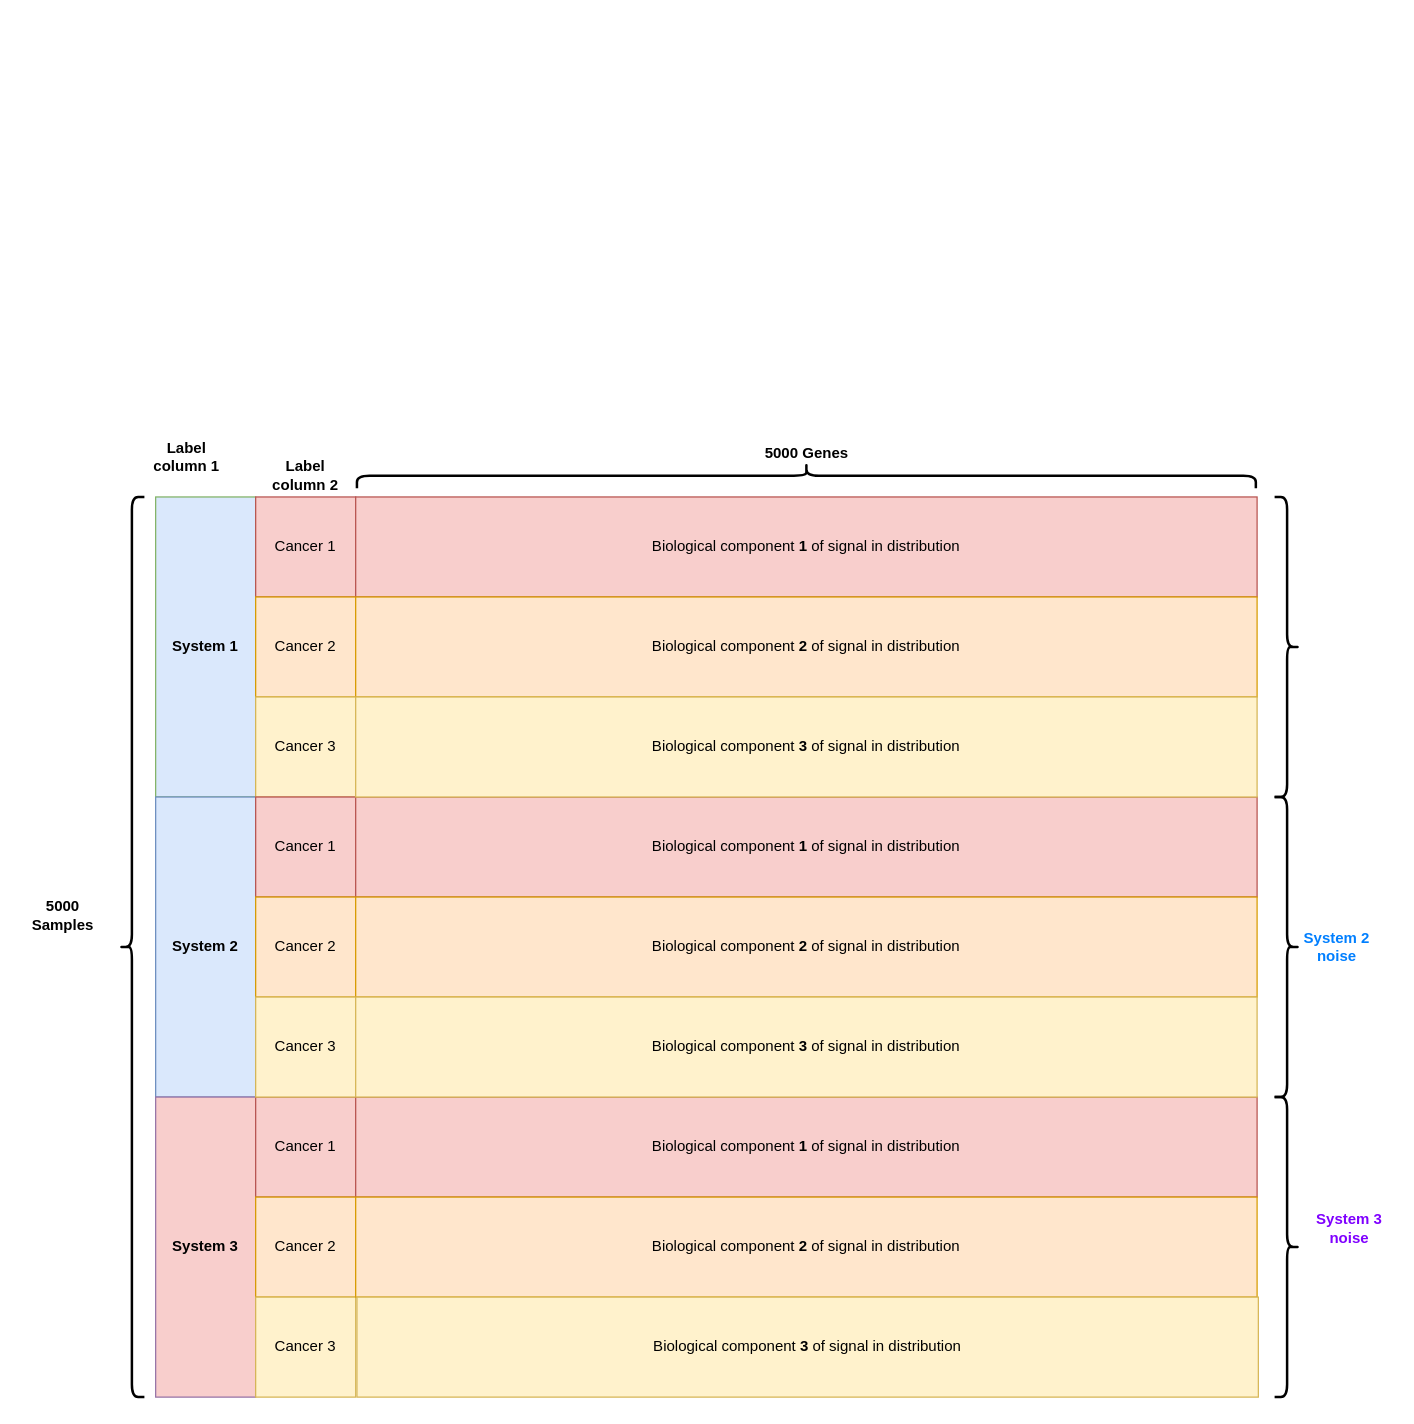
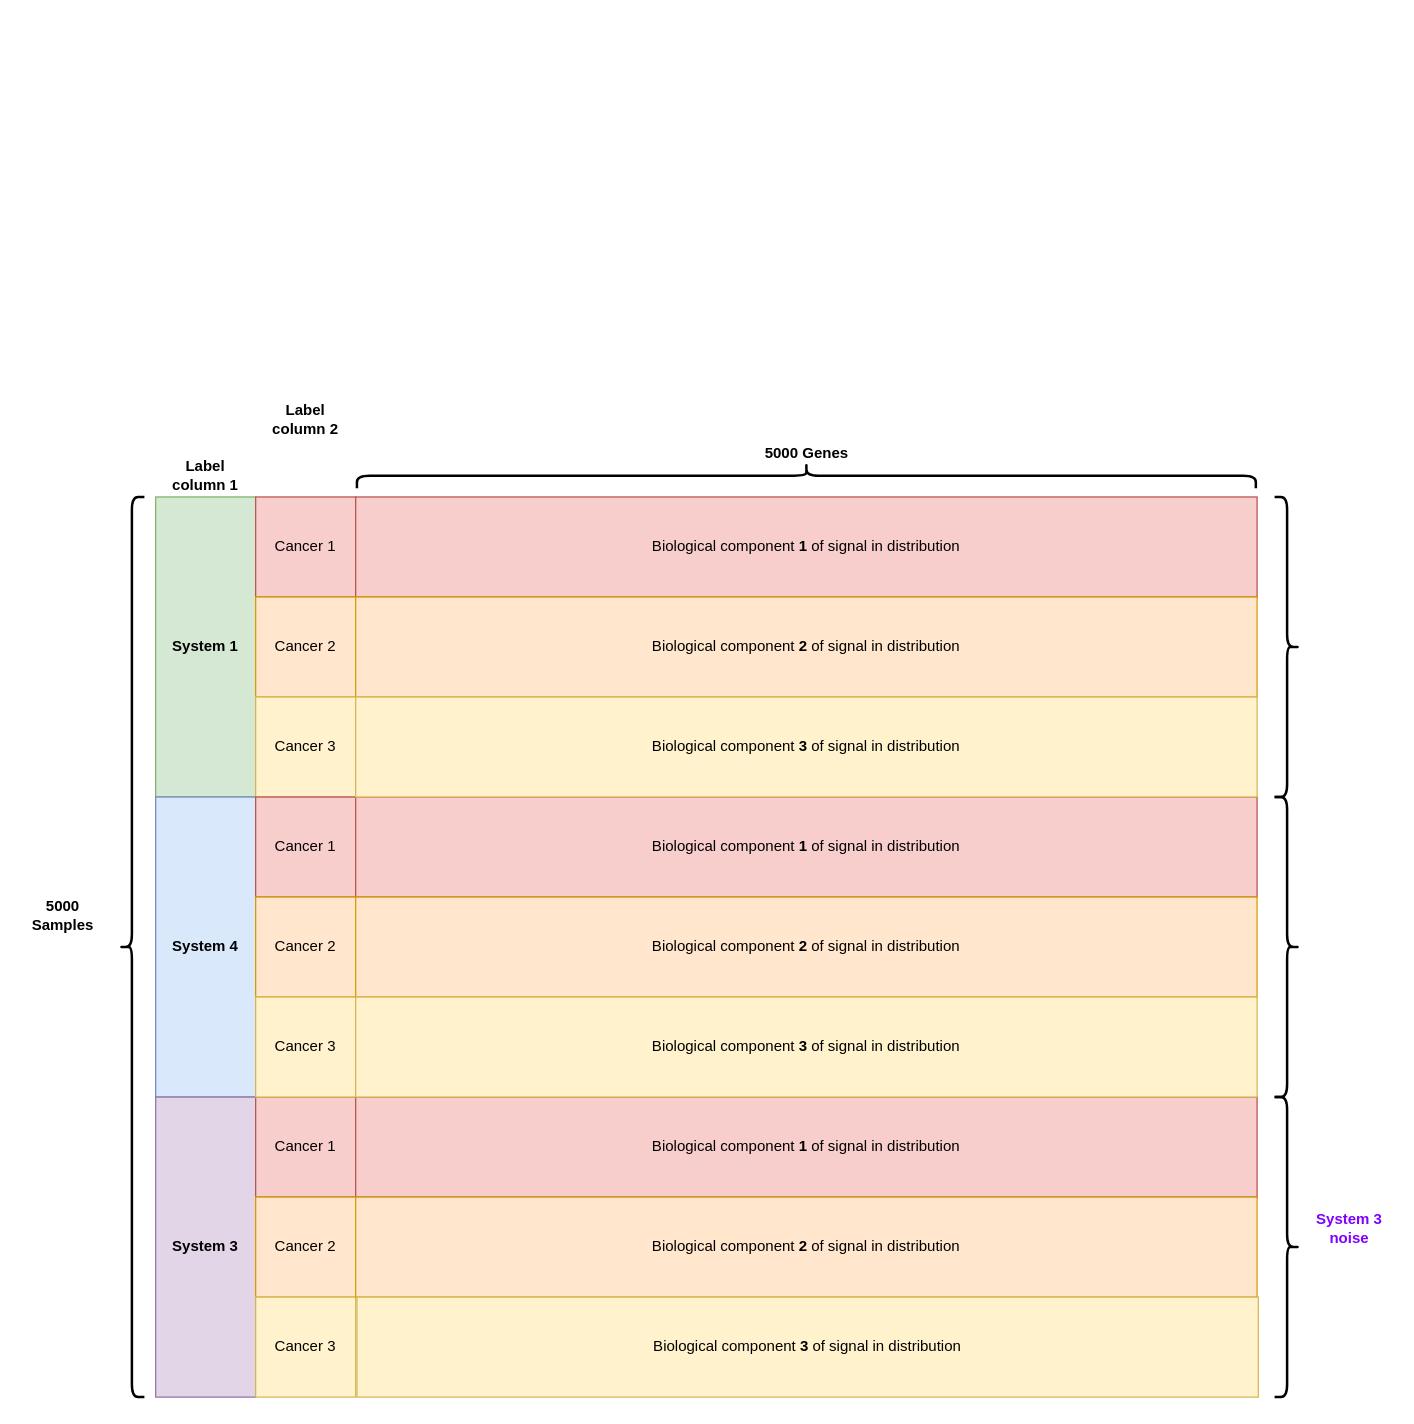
node "Label column 1": moved (187, 457) -> (206, 476)
node "Label column 2": moved (306, 476) -> (306, 419)
node "System 1": fillcolor #dae8fc -> #d5e8d4
node "System 2": label "System 2" -> "System 4"
node "System 2 noise": removed
node "System 3": fillcolor #f8cecc -> #e1d5e7
